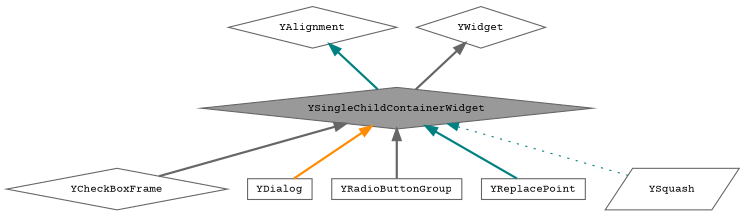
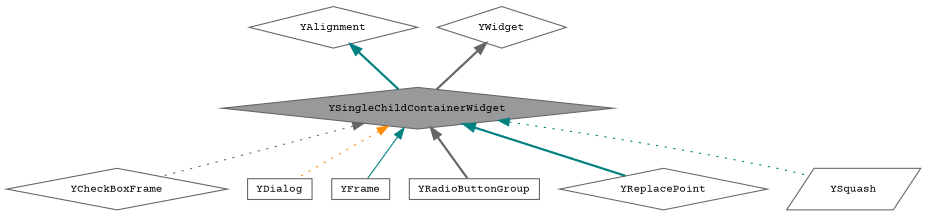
edge "YCheckBoxFrame" -> "YSingleChildContainerWidget": style bold -> dotted
edge "YDialog" -> "YSingleChildContainerWidget": style bold -> dotted
node "YFrame": added
node "YReplacePoint": shape box -> diamond
